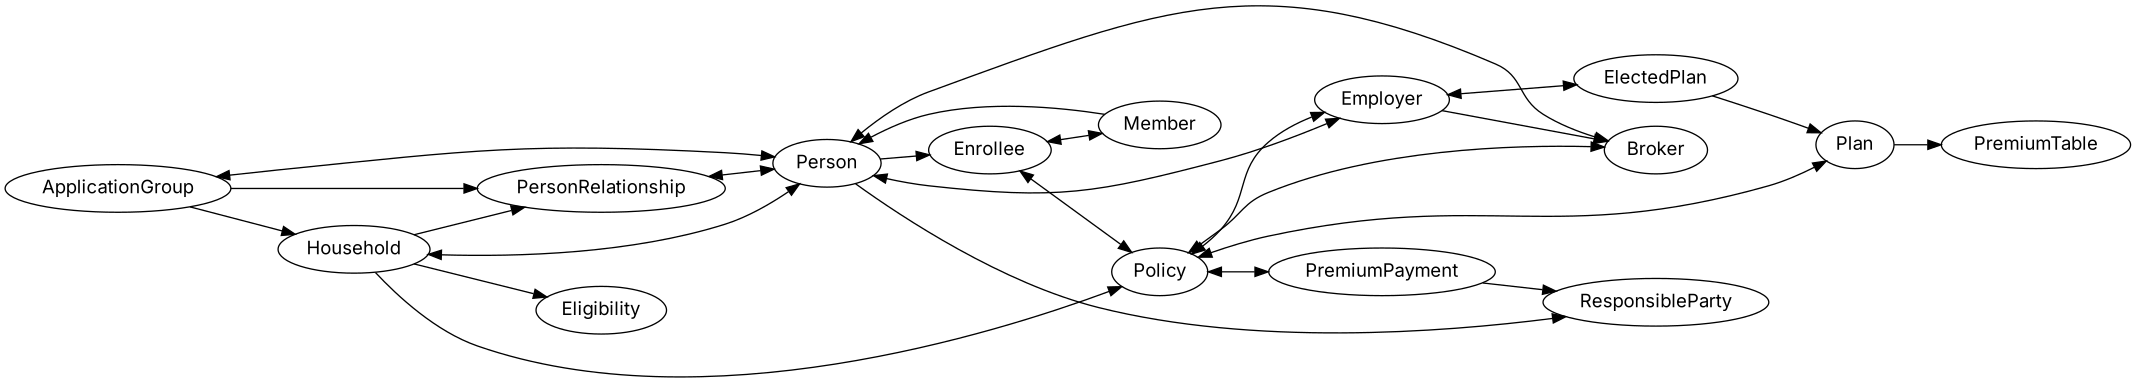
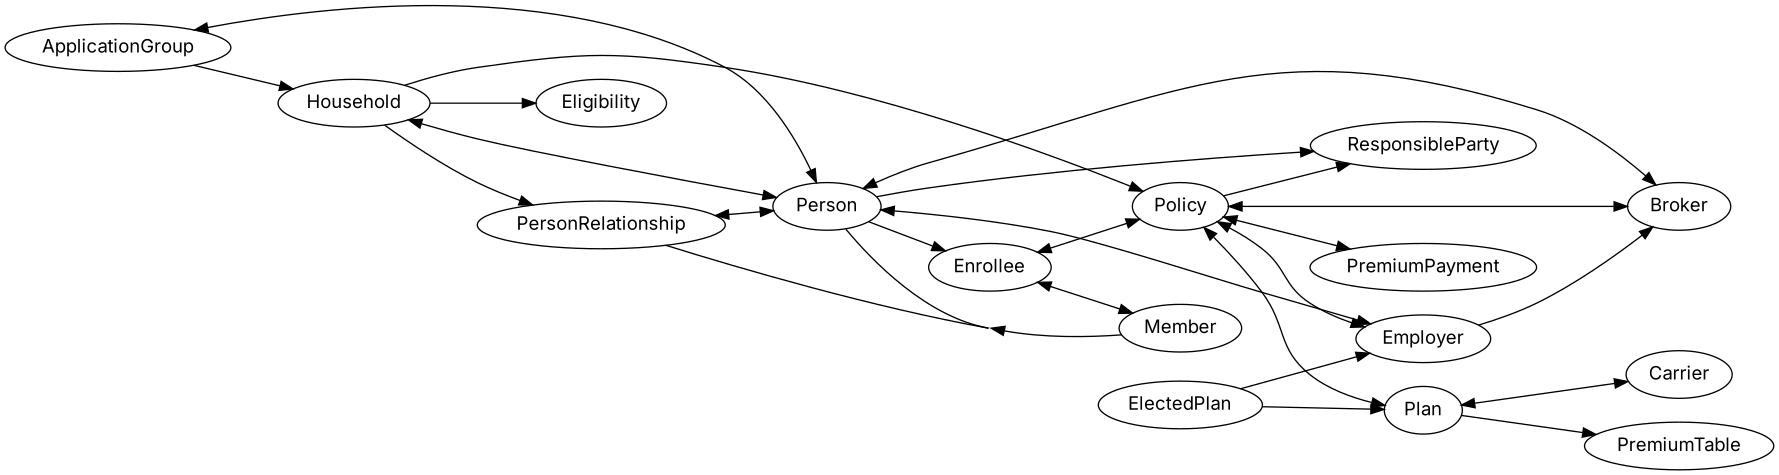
edge "Employer" -> "ElectedPlan": removed
edge "ApplicationGroup" -> "PersonRelationship": now "Member" -> "PersonRelationship"
edge "PremiumPayment" -> "ResponsibleParty": now "Policy" -> "ResponsibleParty"
node "Carrier": added
